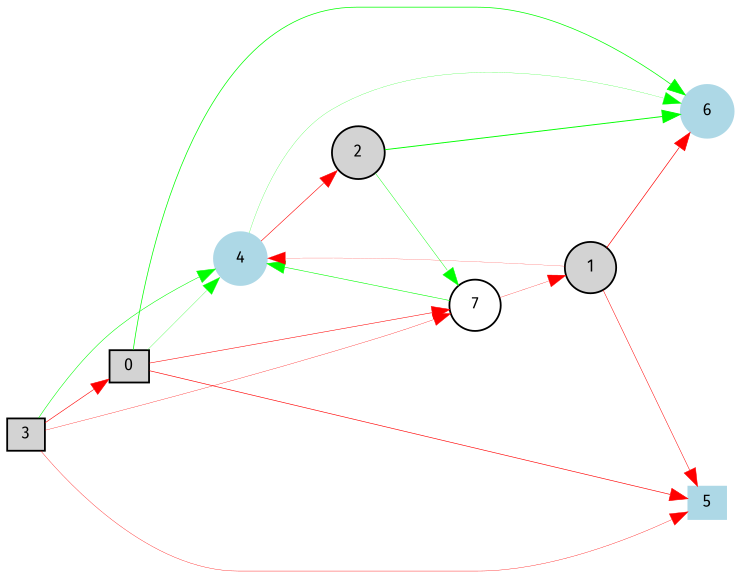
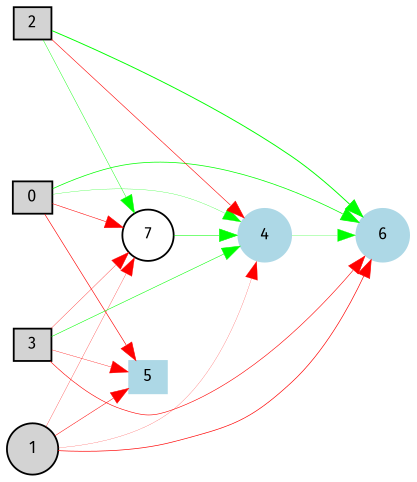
node "2": shape circle -> box
edge "4" -> "2": reversed
edge "7" -> "1": reversed
edge "3" -> "0": now "3" -> "6"
